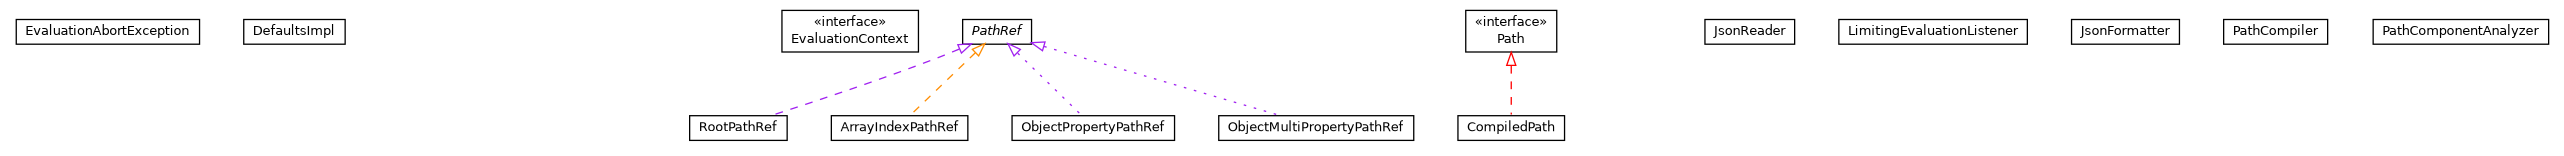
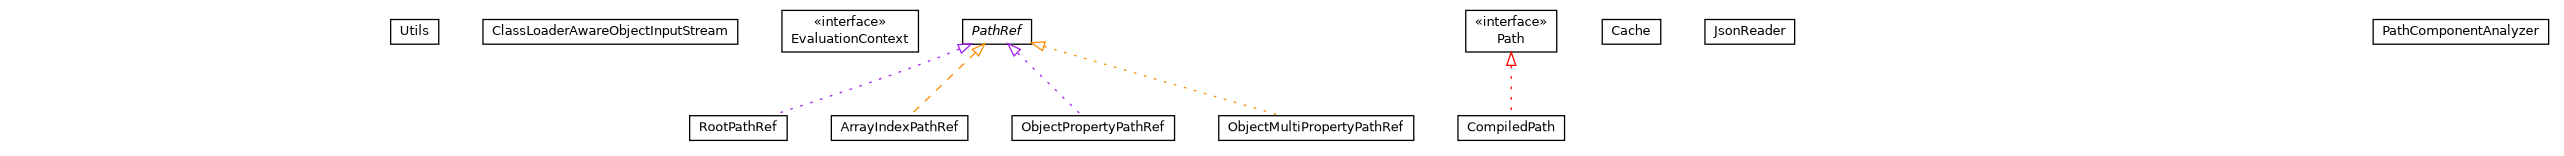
node "EvaluationAbortException": removed
node "DefaultsImpl": removed
node "Utils": added
node "ClassLoaderAwareObjectInputStream": added
node "Cache": added
node "LimitingEvaluationListener": removed
node "JsonFormatter": removed
node "PathCompiler": removed
edge "ObjectMultiPropertyPathRef" -> "PathRef": color purple -> darkorange
edge "RootPathRef" -> "PathRef": style dashed -> dotted
edge "CompiledPath" -> "Path": style dashed -> dotted
